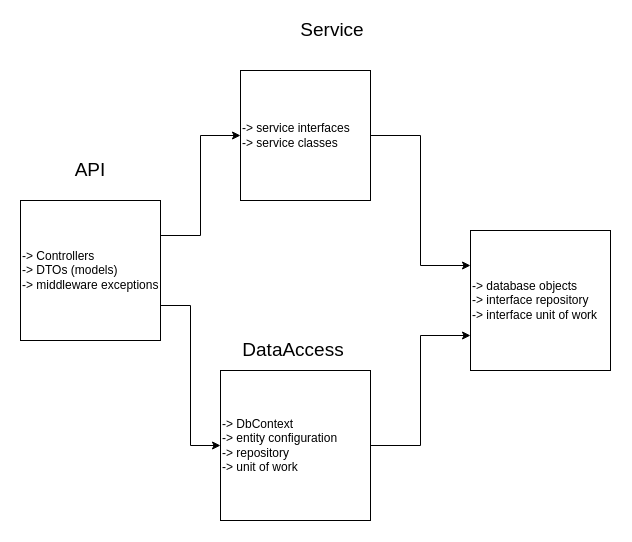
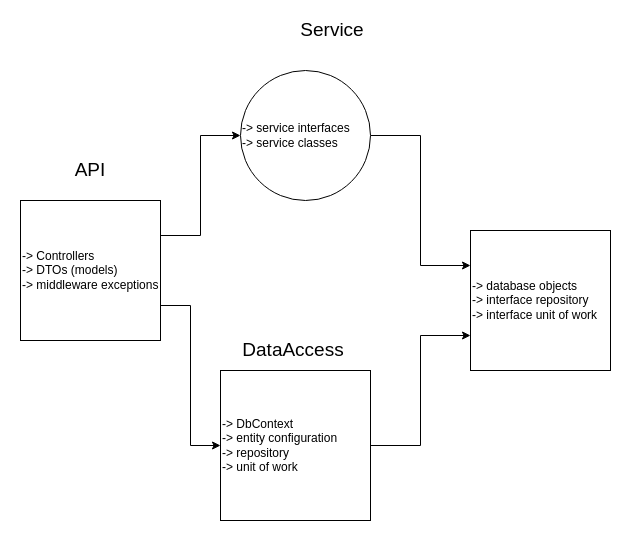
node "-> service interfaces -> service classes": shape rectangle -> ellipse
